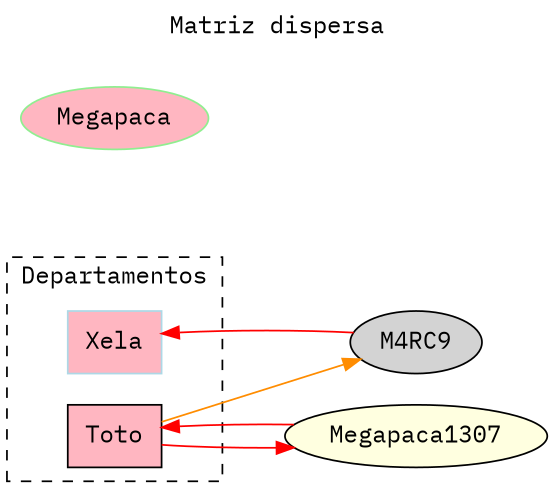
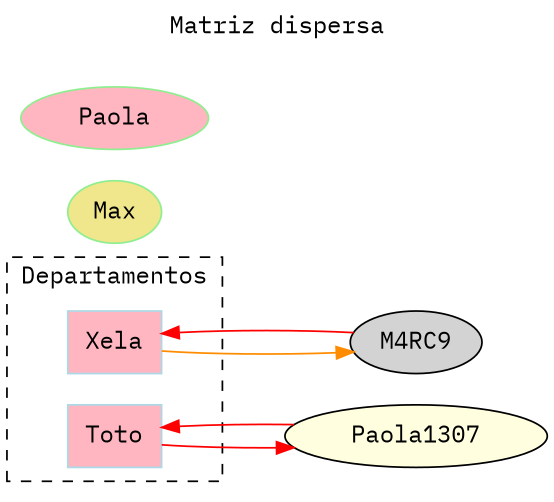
node "Megapaca": label "Megapaca" -> "Paola"
node "Max": added
edge "Toto" -> "M4RC9": now "Xela" -> "M4RC9"
node "Toto": color black -> lightblue
node "Megapaca1307": label "Megapaca1307" -> "Paola1307"
